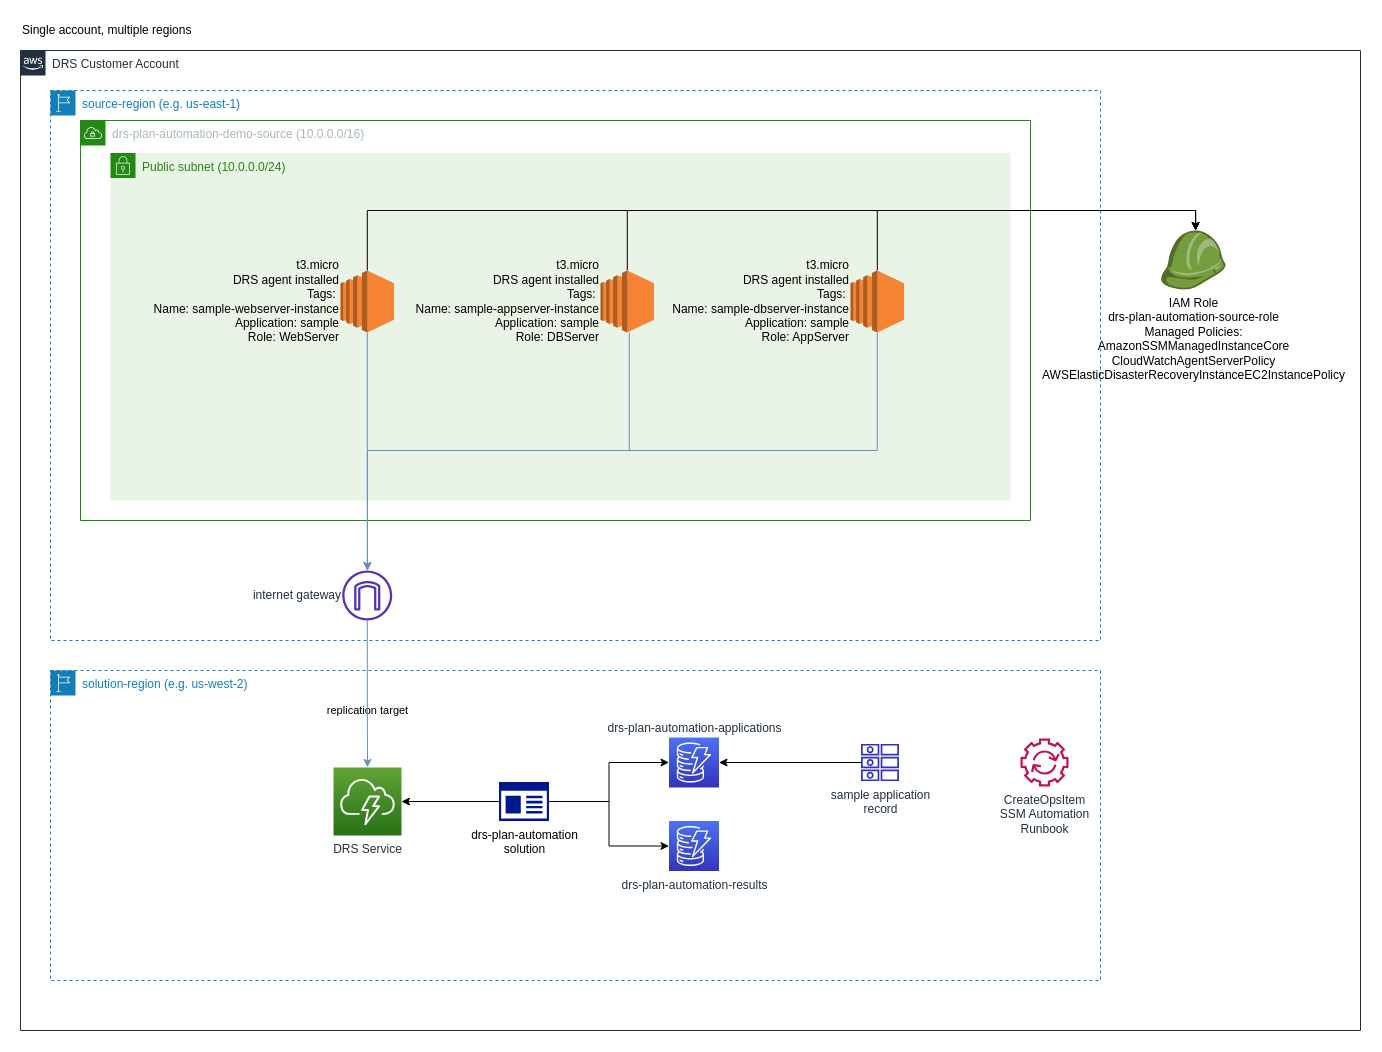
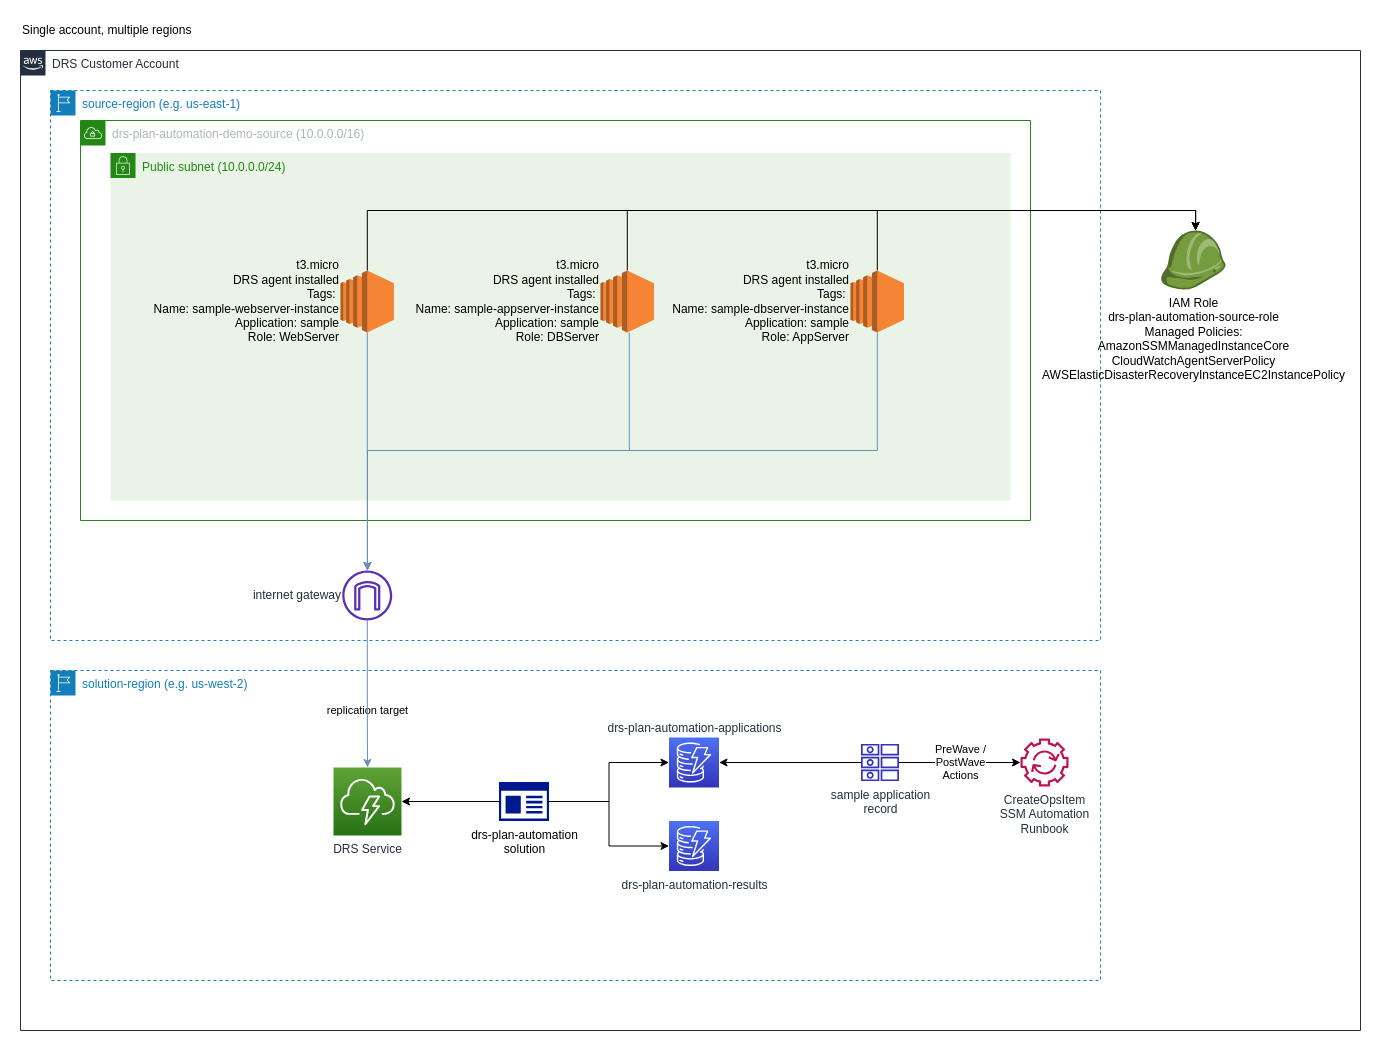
edge "sample application record" -> "CreateOpsItem SSM Automation Runbook": added, label "PreWave / PostWave Actions"
